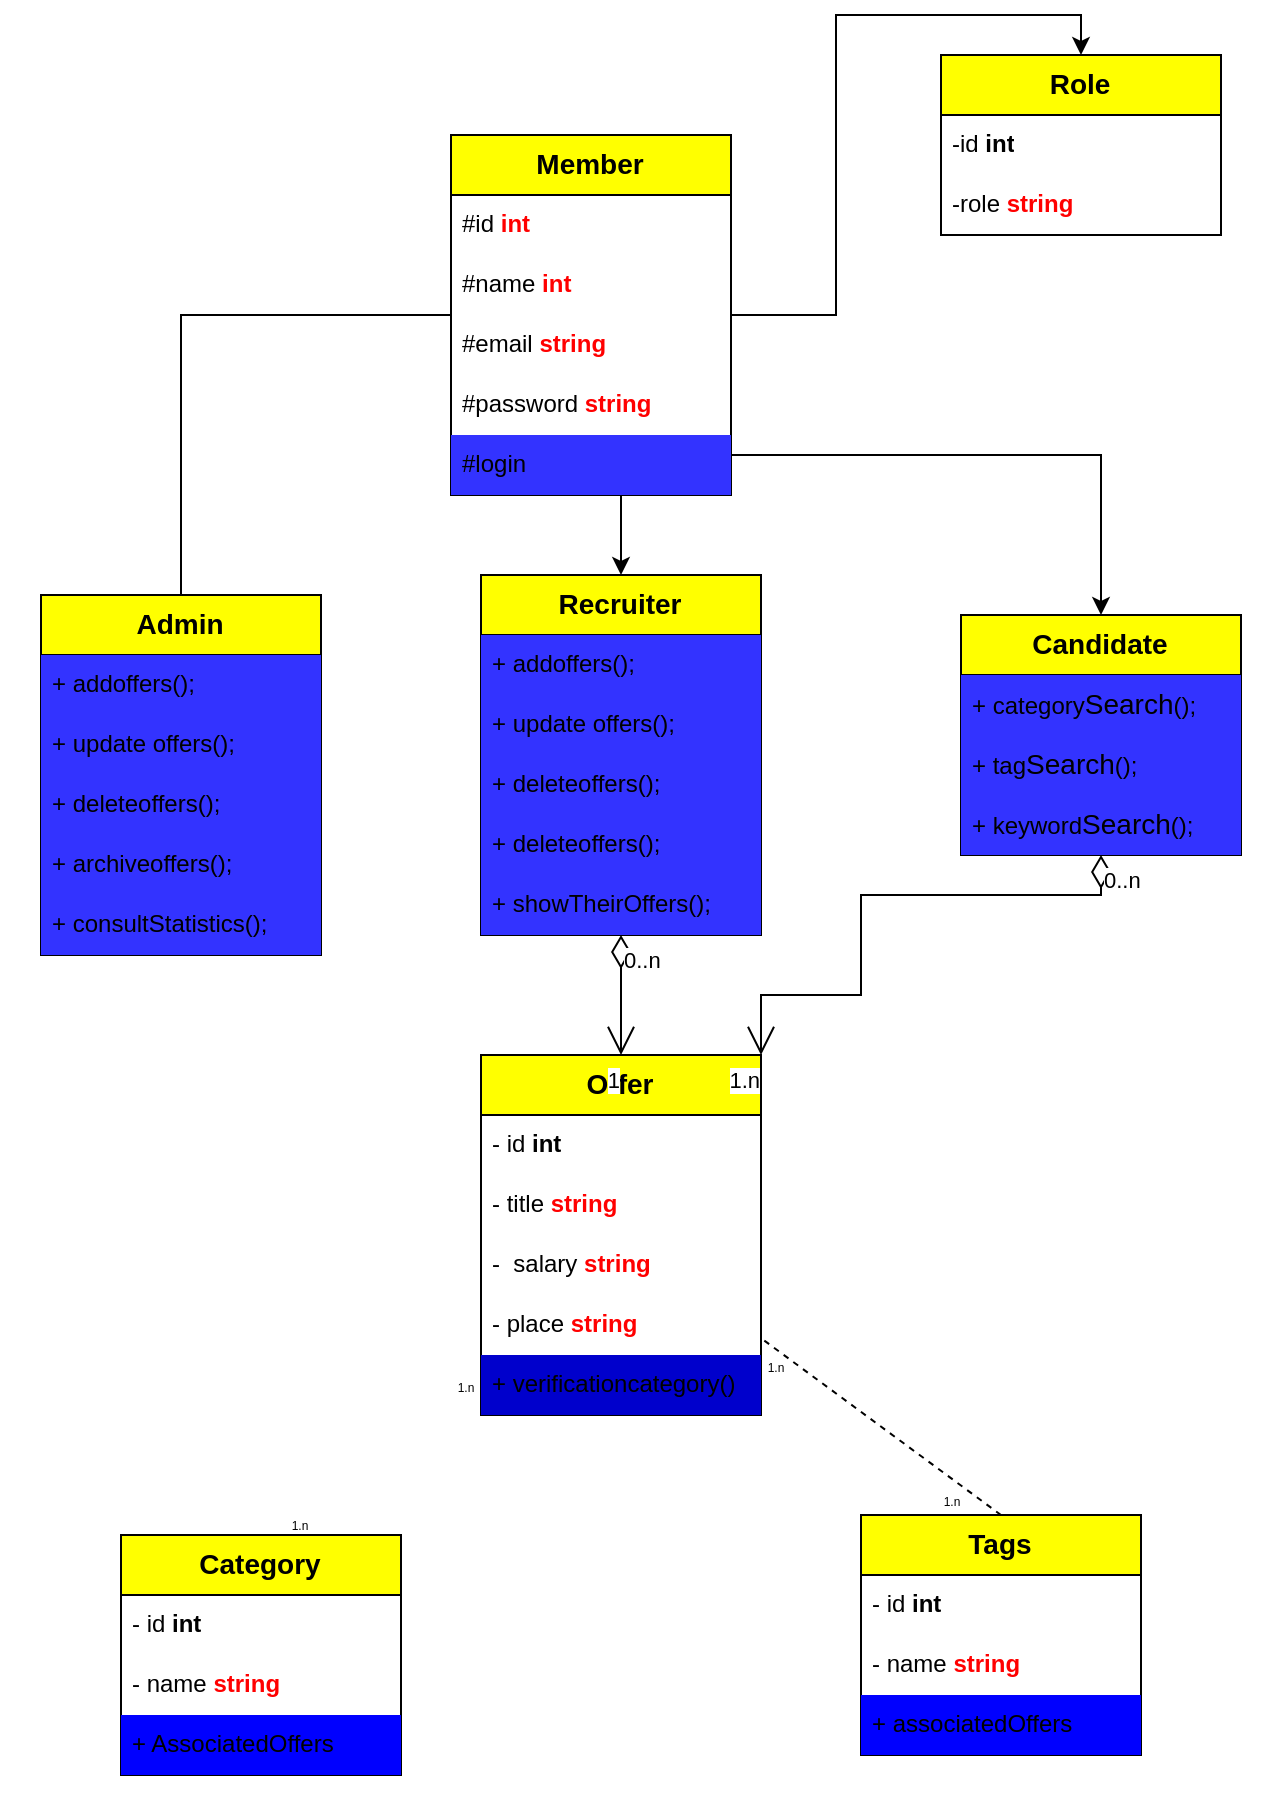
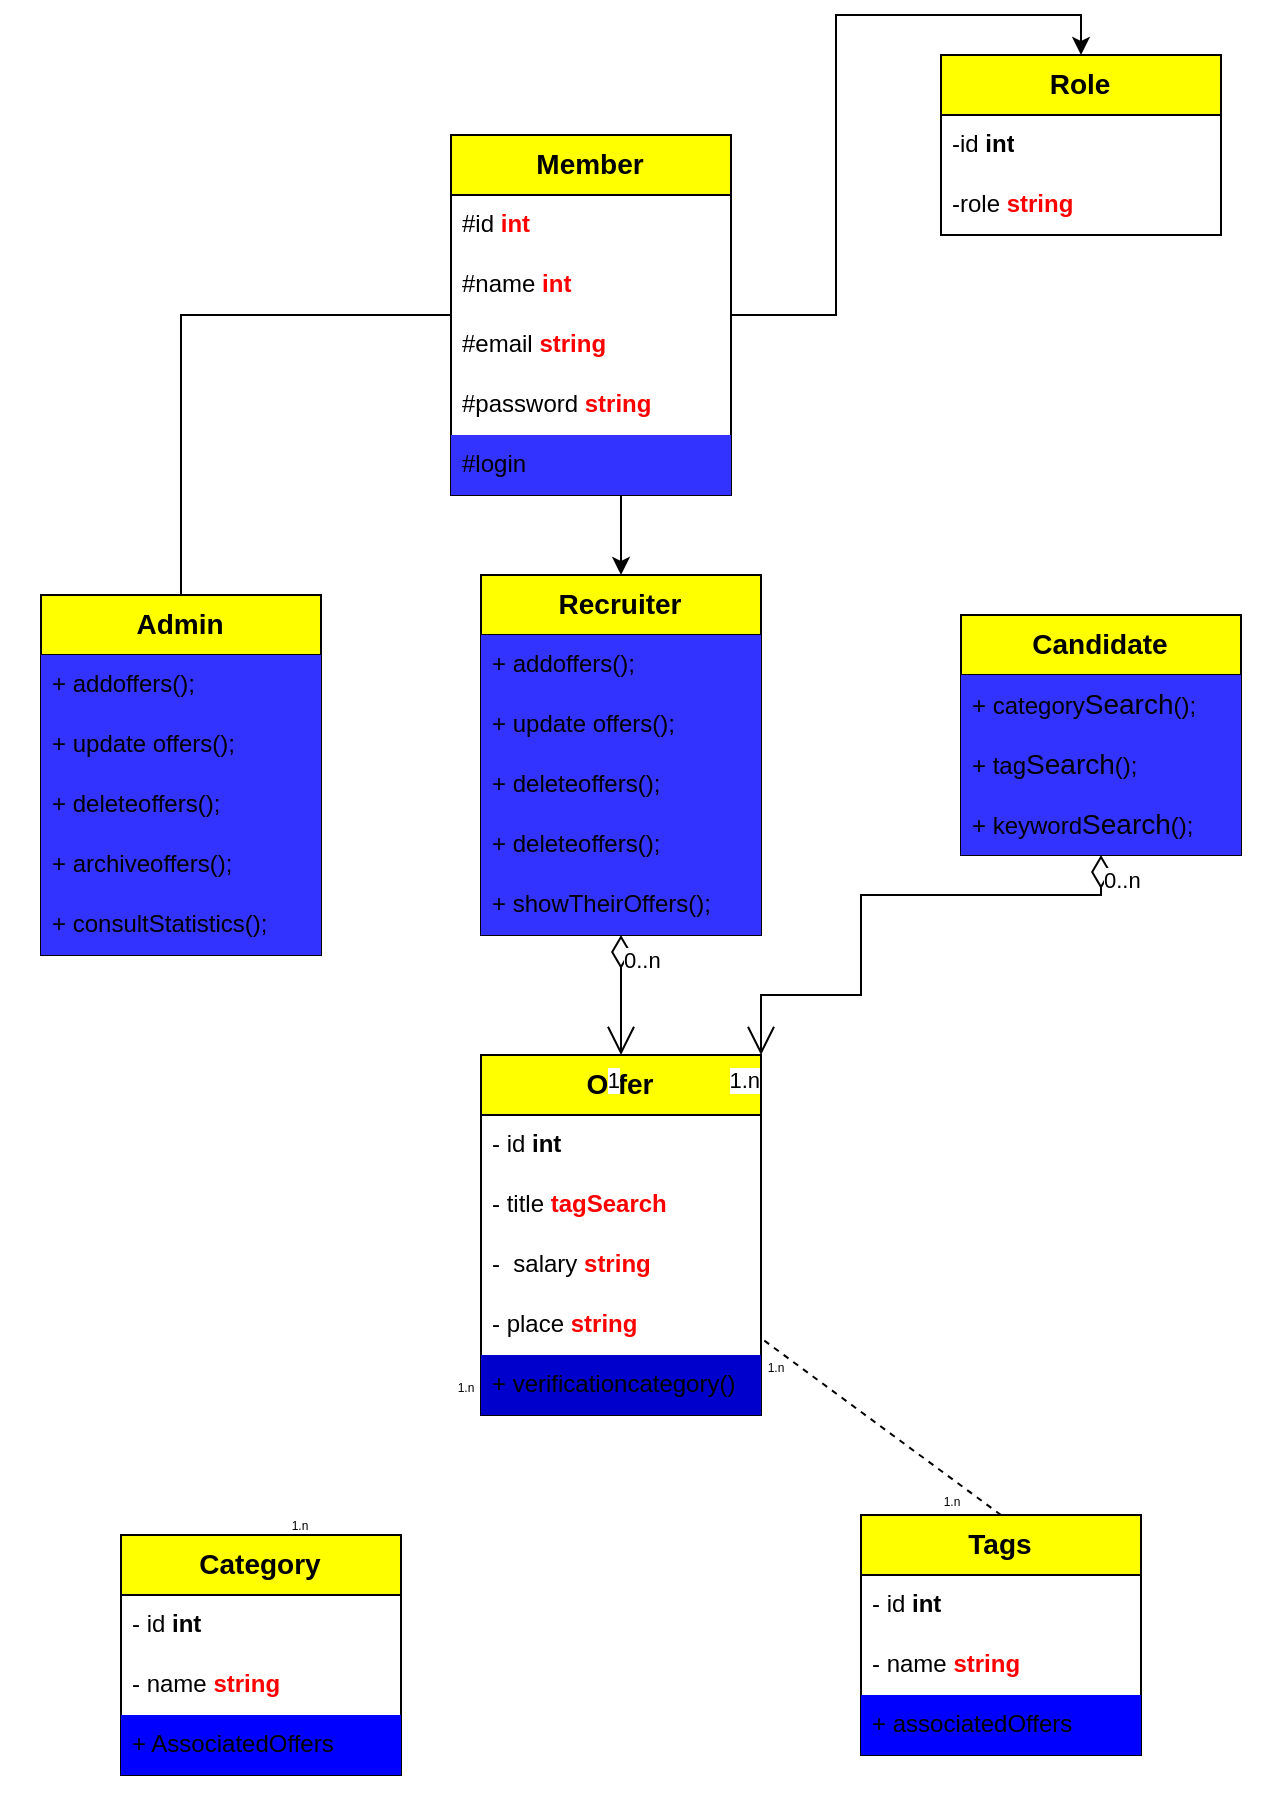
edge "Member" -> "Candidate": removed
node "- title string": label "- title string" -> "- title tagSearch"
